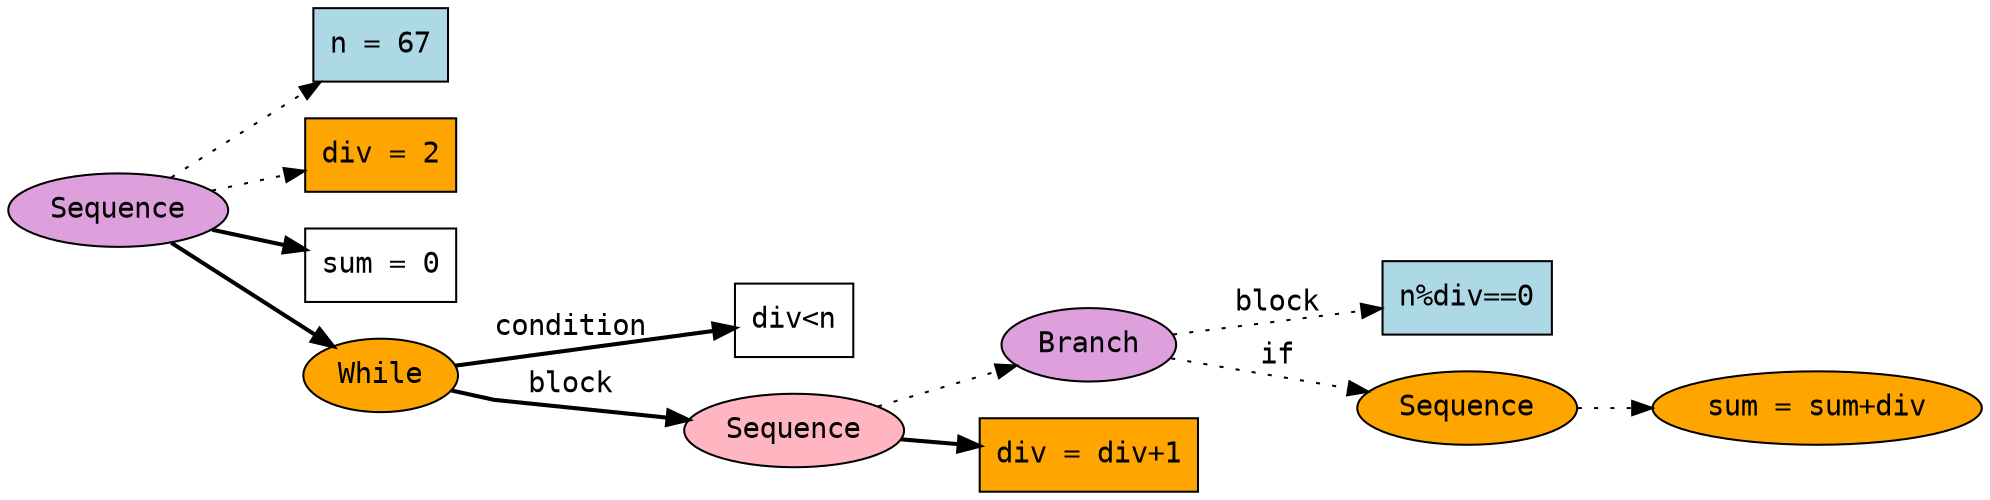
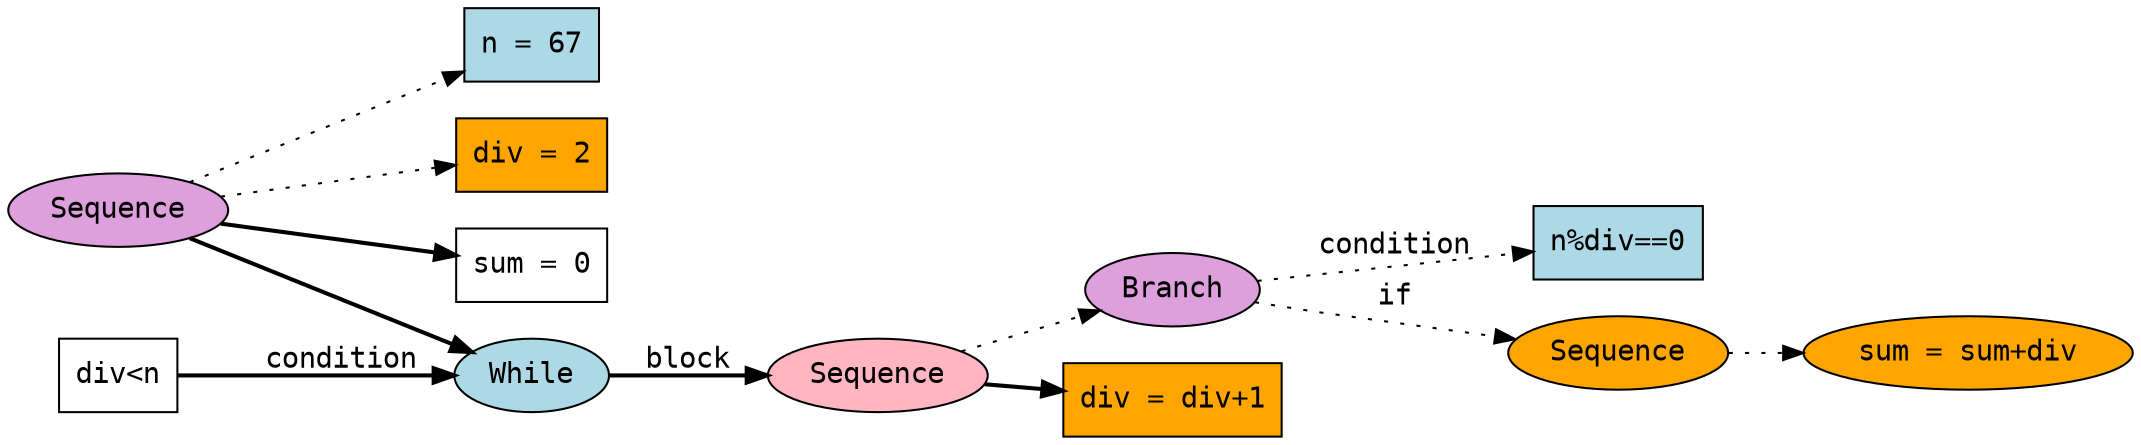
edge "Branch" -> "n%div==0": label "block" -> "condition"
edge "While" -> "div<n": reversed
node "While": fillcolor orange -> lightblue
